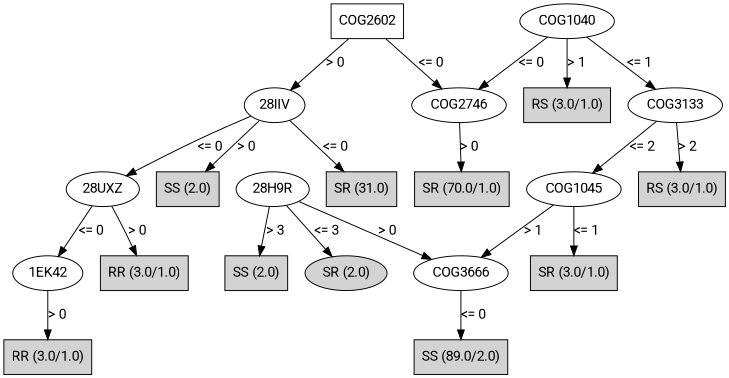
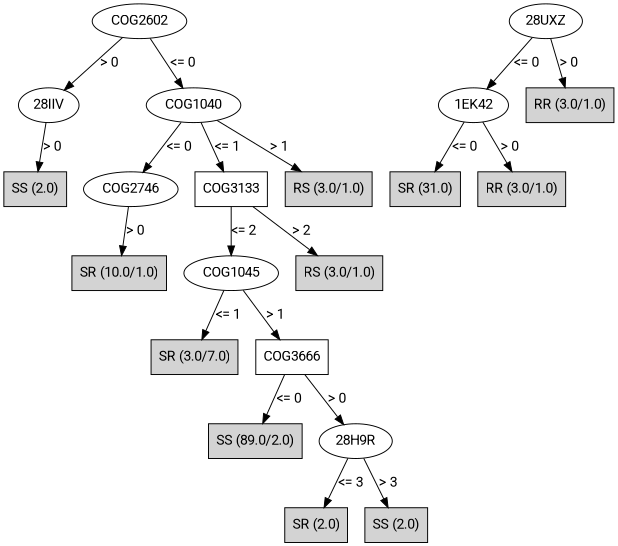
node "COG2602": shape box -> ellipse
edge "COG2602" -> "COG2746": now "COG2602" -> "COG1040"
node "COG3133": shape ellipse -> box
edge "28IIV" -> "28UXZ": removed, label "<= 0"
edge "28IIV" -> "SR (31.0)": now "1EK42" -> "SR (31.0)"
node "SR (70.0/1.0)": label "SR (70.0/1.0)" -> "SR (10.0/1.0)"
edge "28H9R" -> "COG3666": reversed
node "SR (2.0)": shape ellipse -> box
node "COG3666": shape ellipse -> box
node "SR (3.0/1.0)": label "SR (3.0/1.0)" -> "SR (3.0/7.0)"
